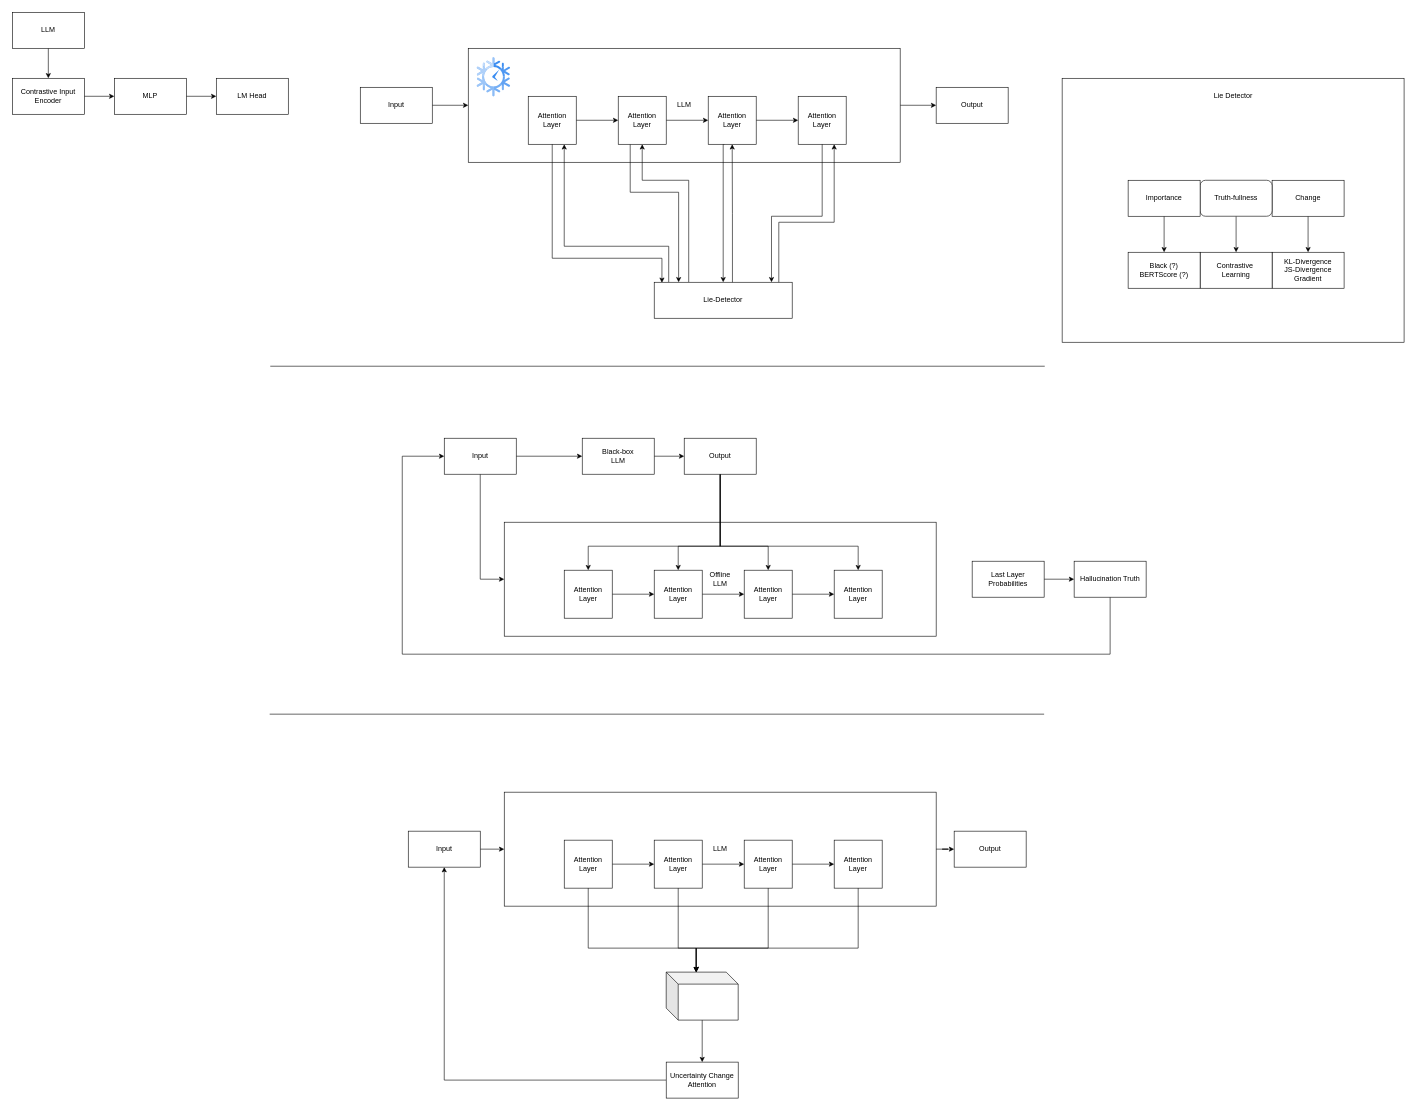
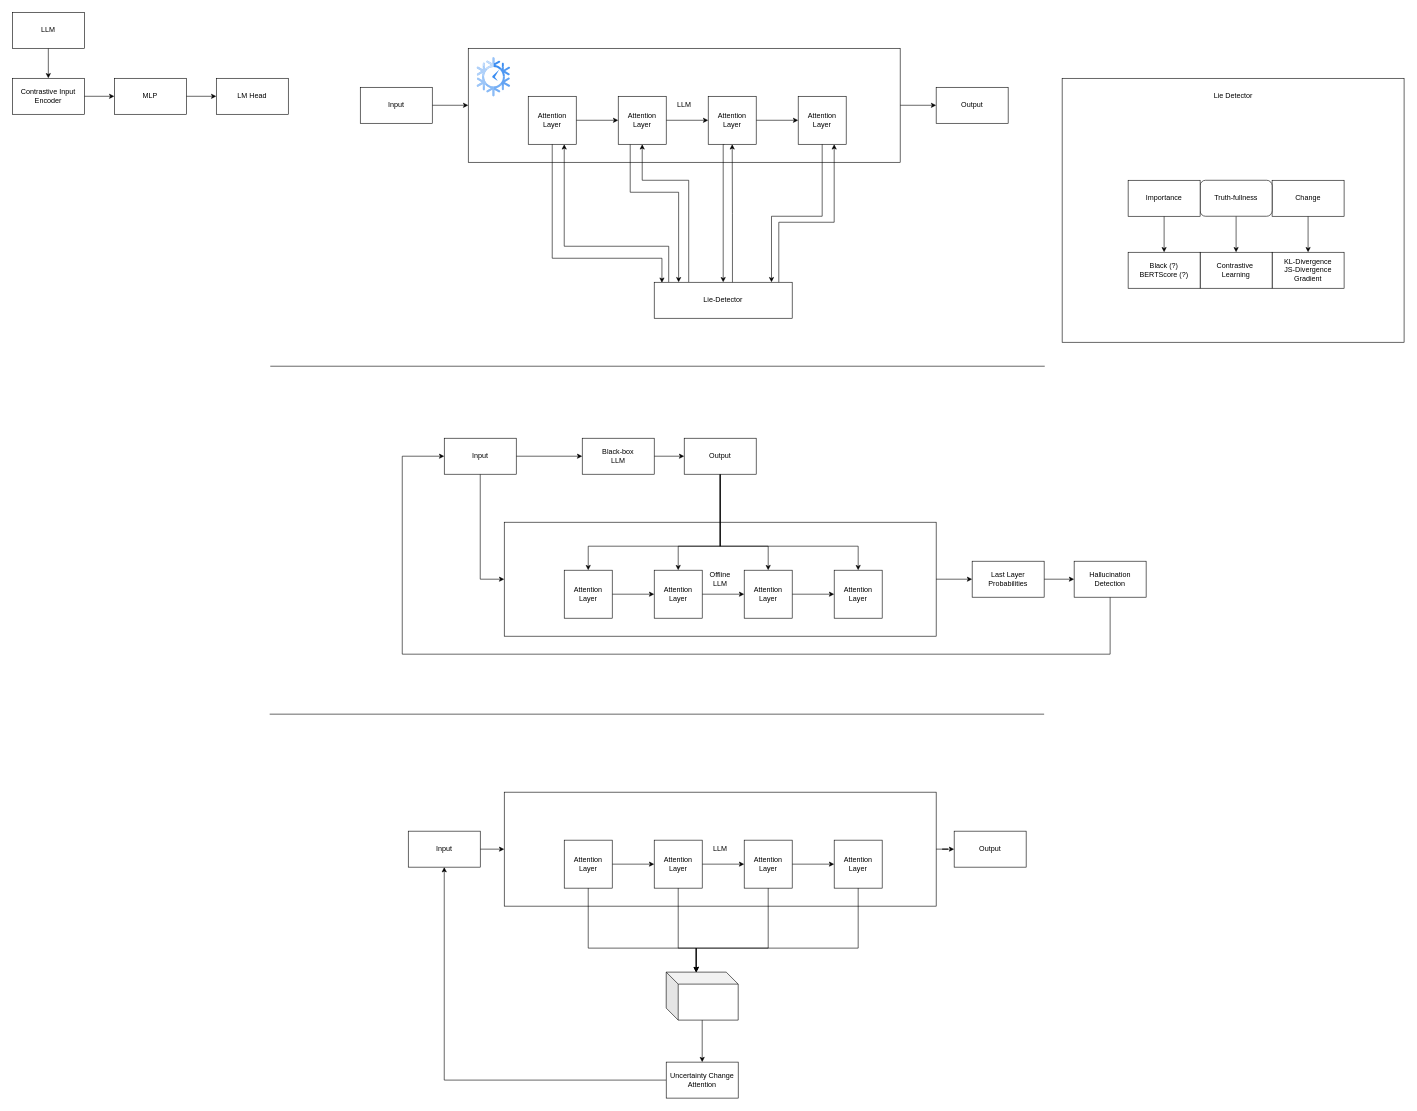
edge "Offline LLM" -> "Last Layer Probabilities": added
node "Hallucination Truth": label "Hallucination Truth" -> "Hallucination Detection"
